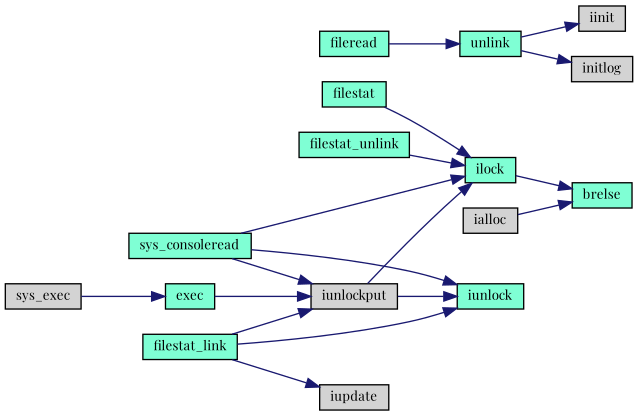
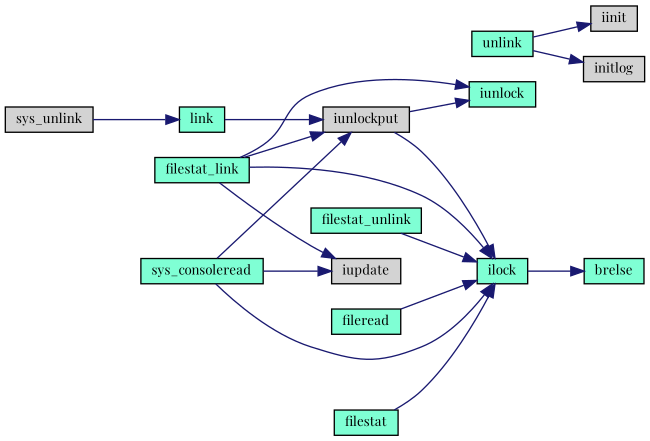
edge "fileread" -> "unlink": now "fileread" -> "ilock"
edge "filestat_link" -> "ilock": added
node "ialloc": removed
edge "sys_consoleread" -> "iunlock": now "sys_consoleread" -> "iupdate"
node "sys_exec": label "sys_exec" -> "sys_unlink"
node "exec": label "exec" -> "link"
